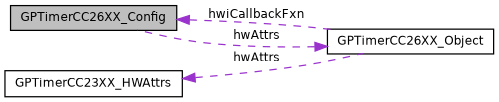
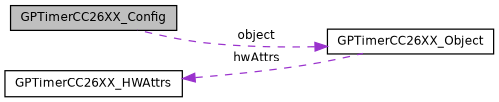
edge "GPTimerCC26XX_Object" -> "GPTimerCC26XX_Config": removed, label "hwiCallbackFxn"
edge "GPTimerCC26XX_Config" -> "GPTimerCC26XX_Object": label " hwAttrs" -> " object"
node "GPTimerCC23XX_HWAttrs": label "GPTimerCC23XX_HWAttrs" -> "GPTimerCC26XX_HWAttrs"
